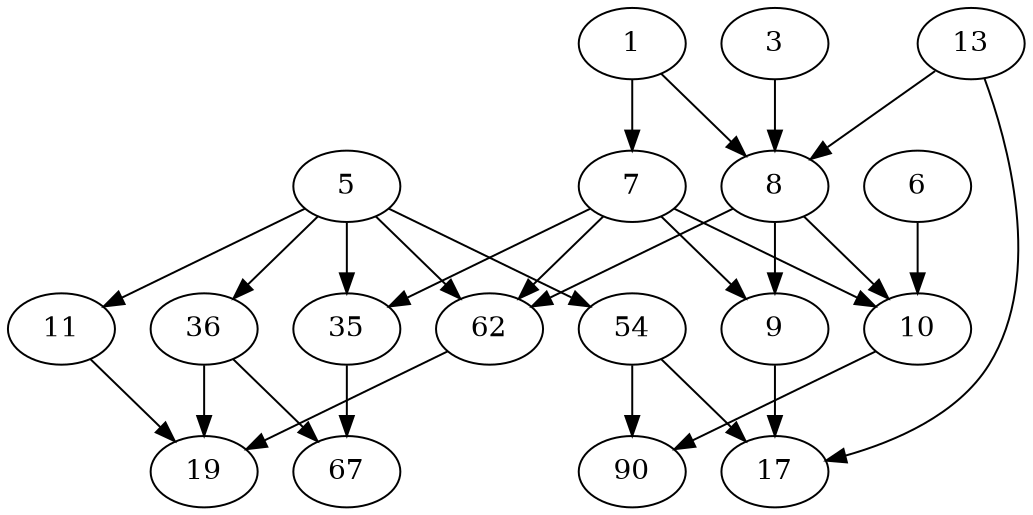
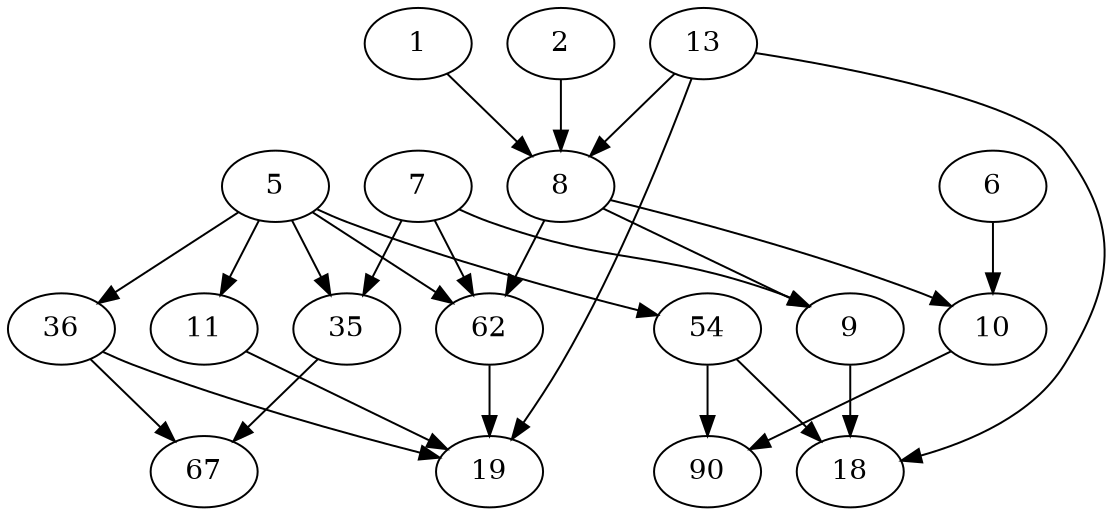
node "3": label "3" -> "2"
edge "1" -> "7": removed
edge "13" -> "19": added
edge "7" -> "10": removed
node "17": label "17" -> "18"
